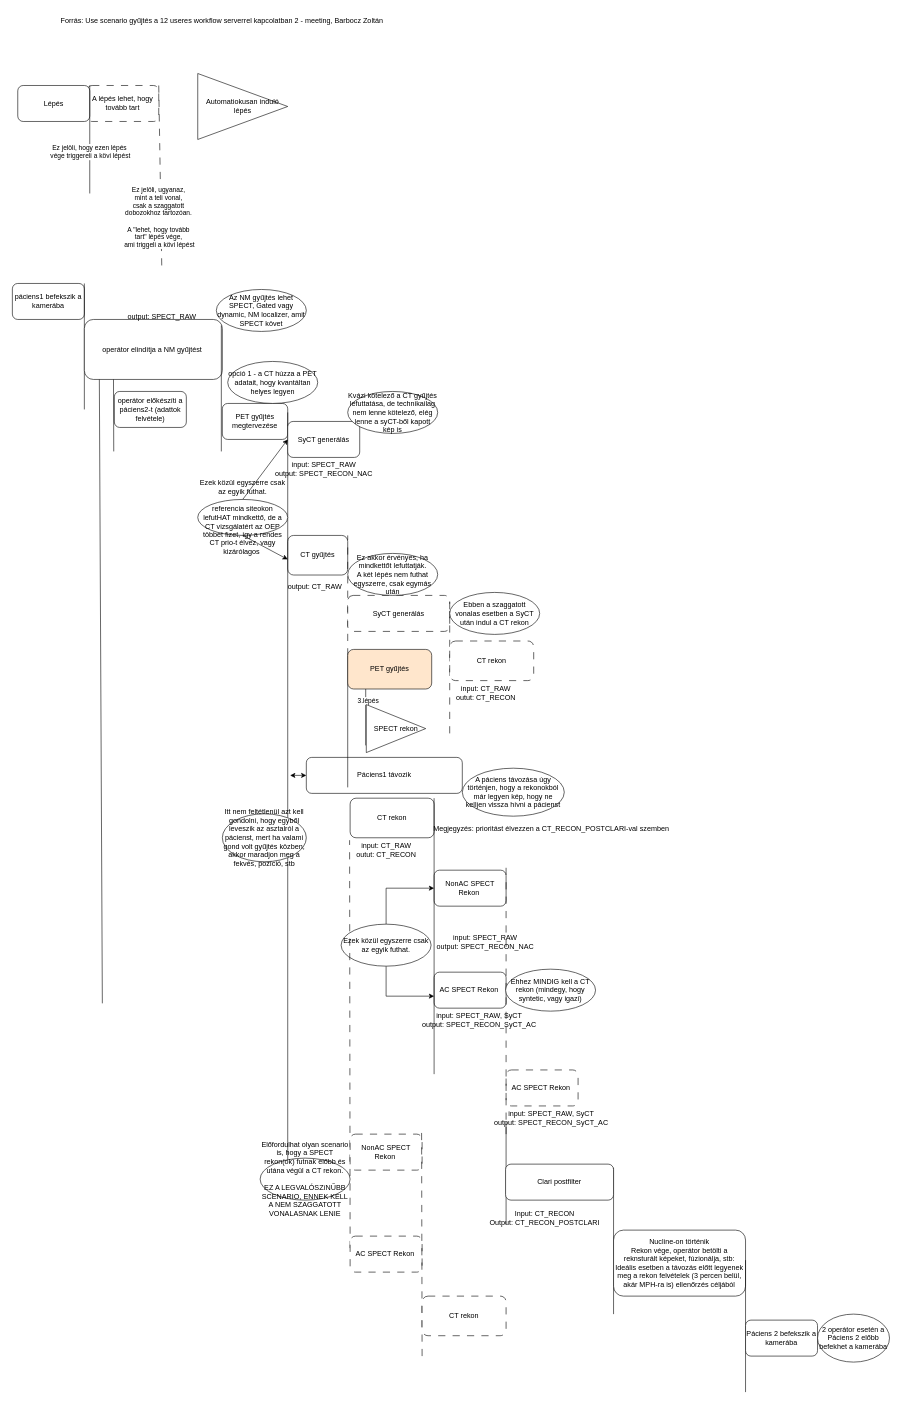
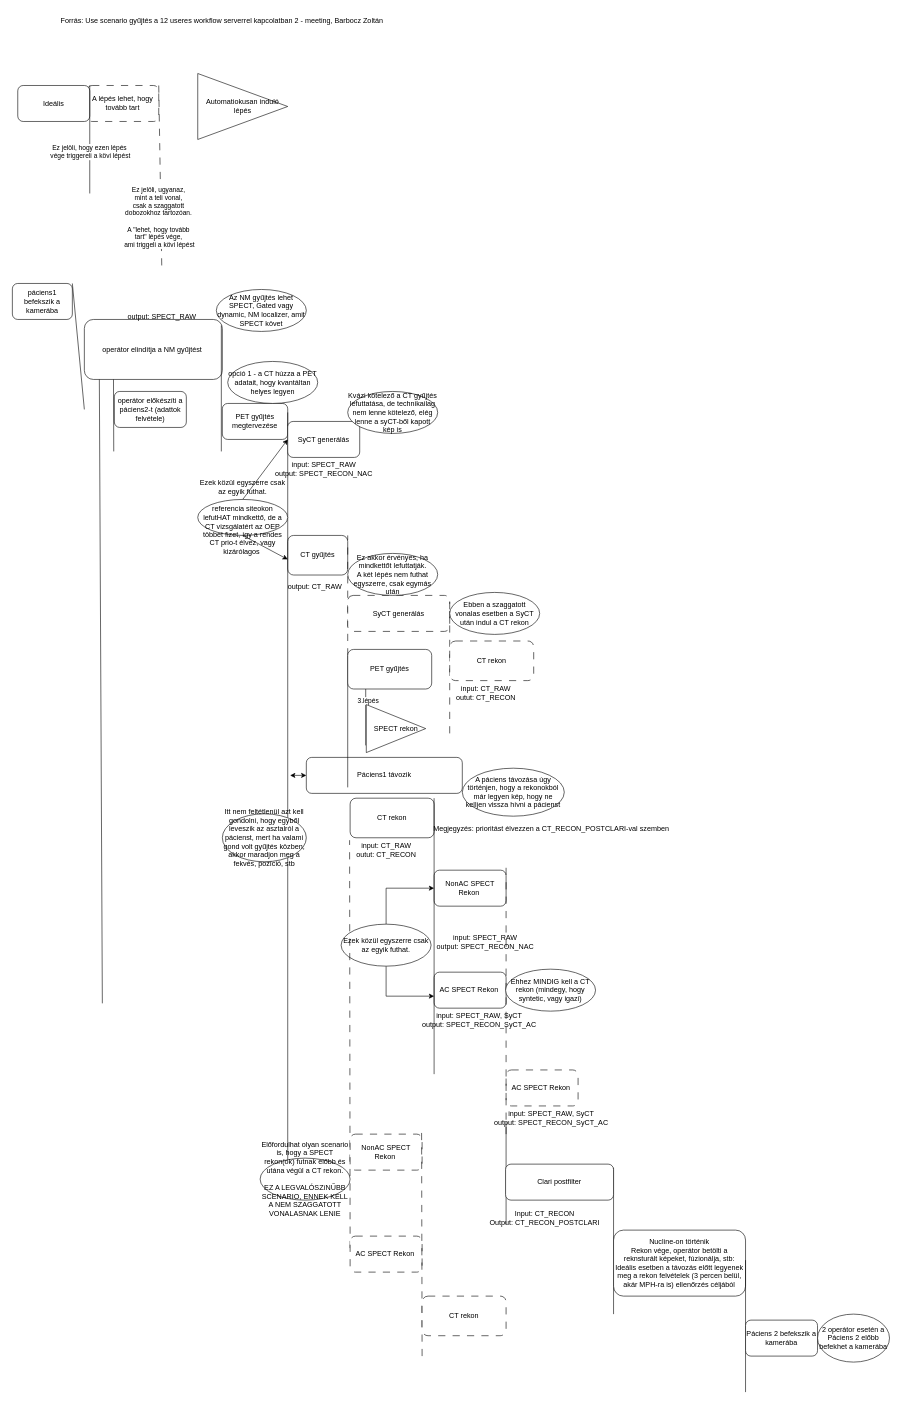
node "Lépés": label "Lépés" -> "Ideális"
node "páciens1 befekszik a kamerába": size 72x36 -> 60x36
node "PET gyűjtés": fillcolor #ffe6cc -> #ffffff
